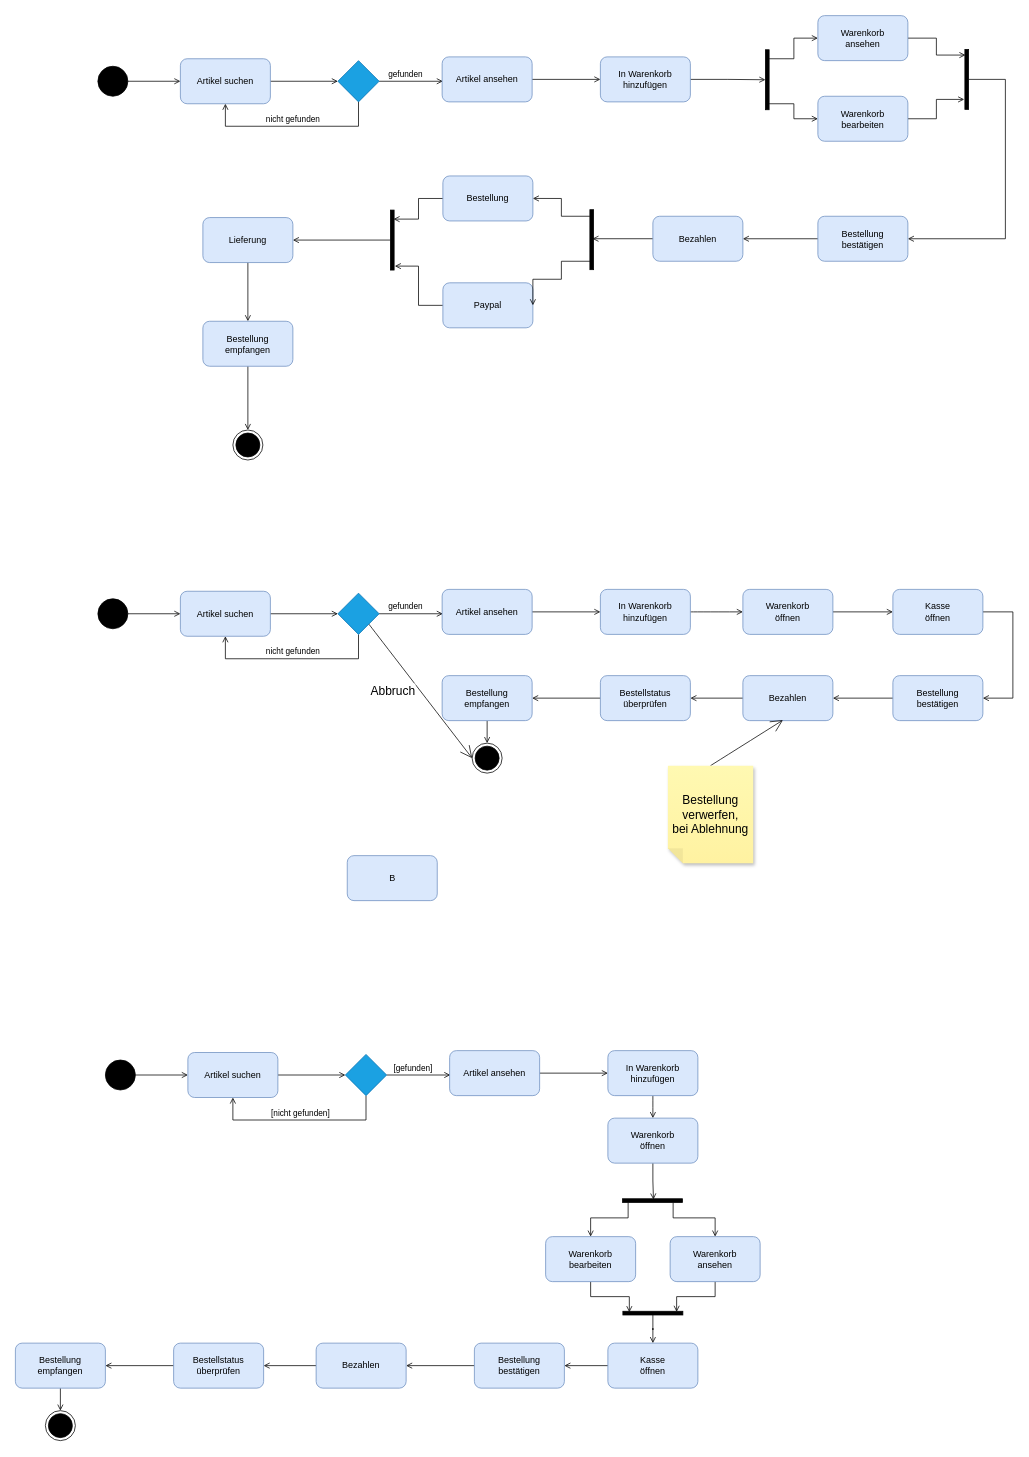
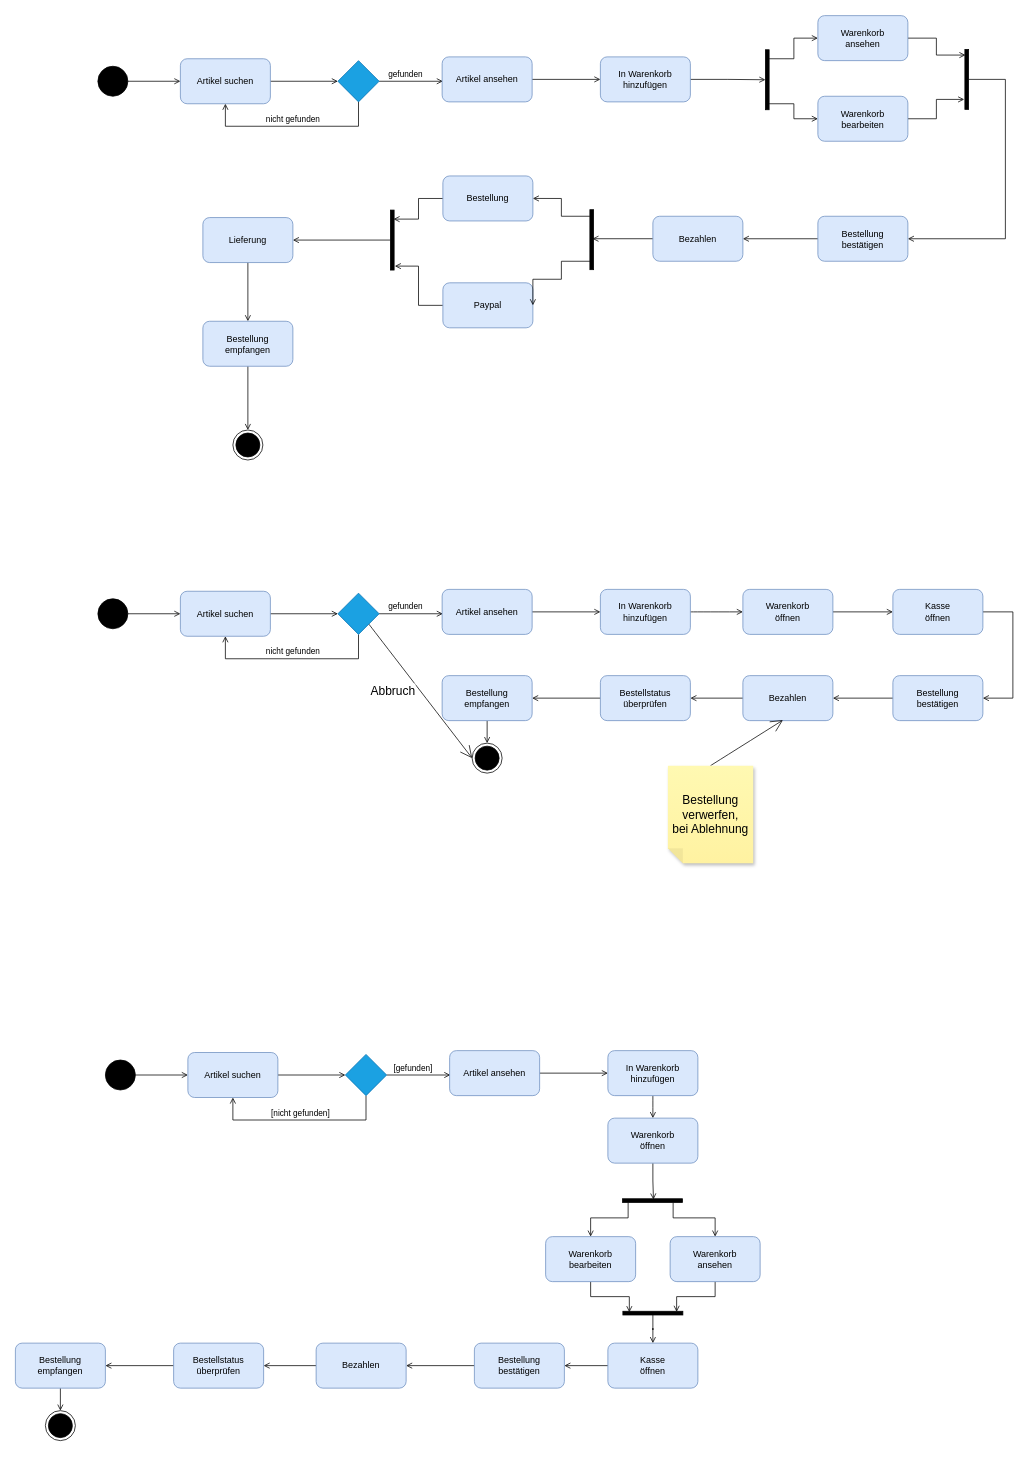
node "B": removed
